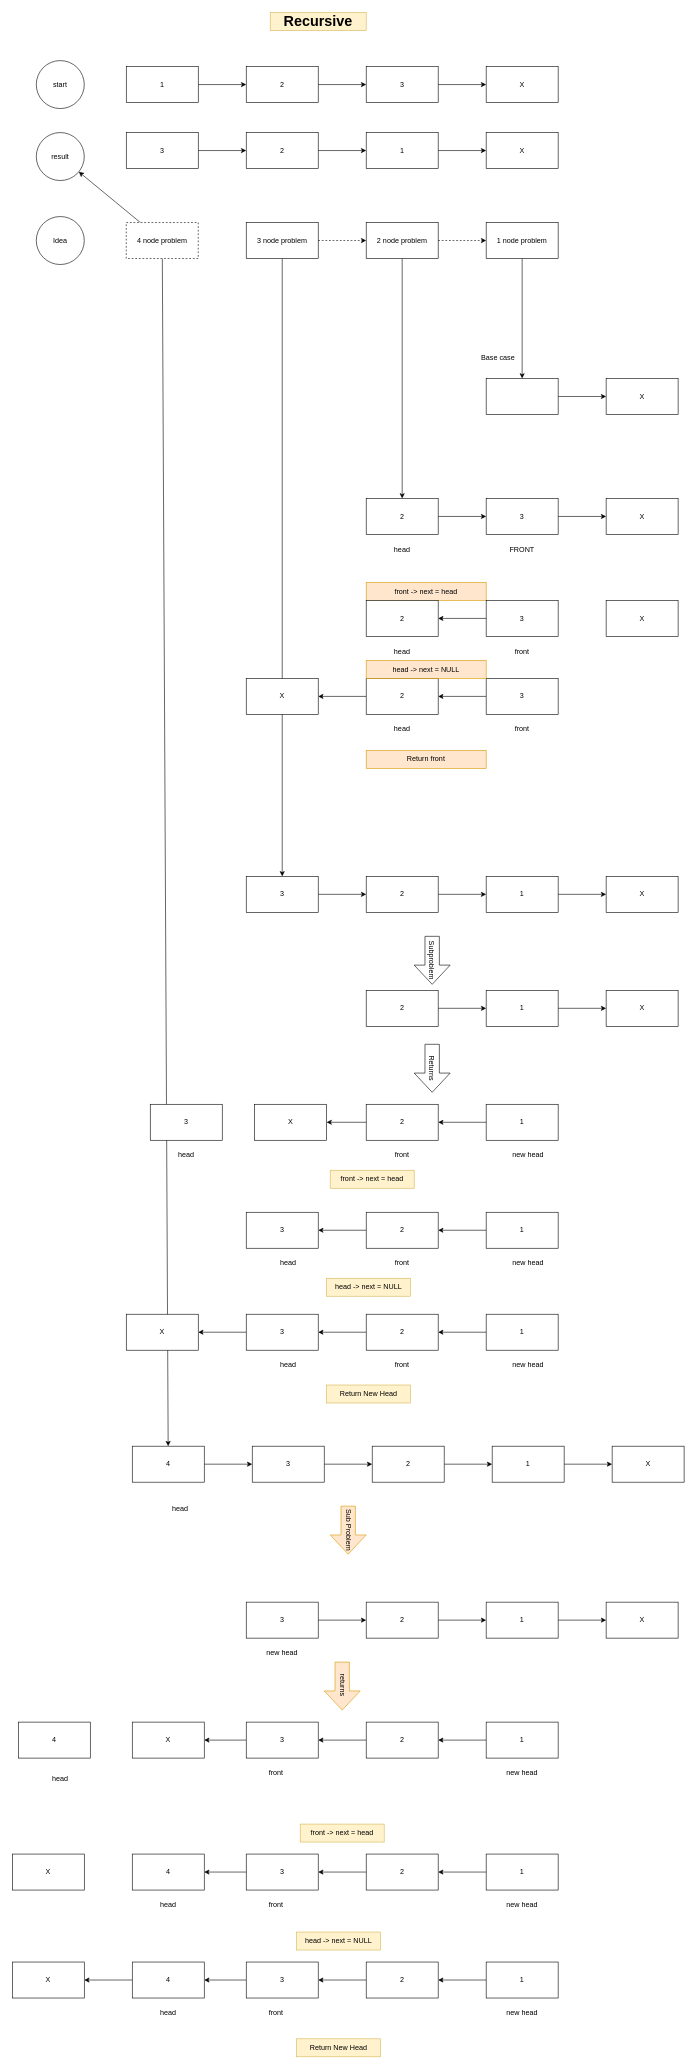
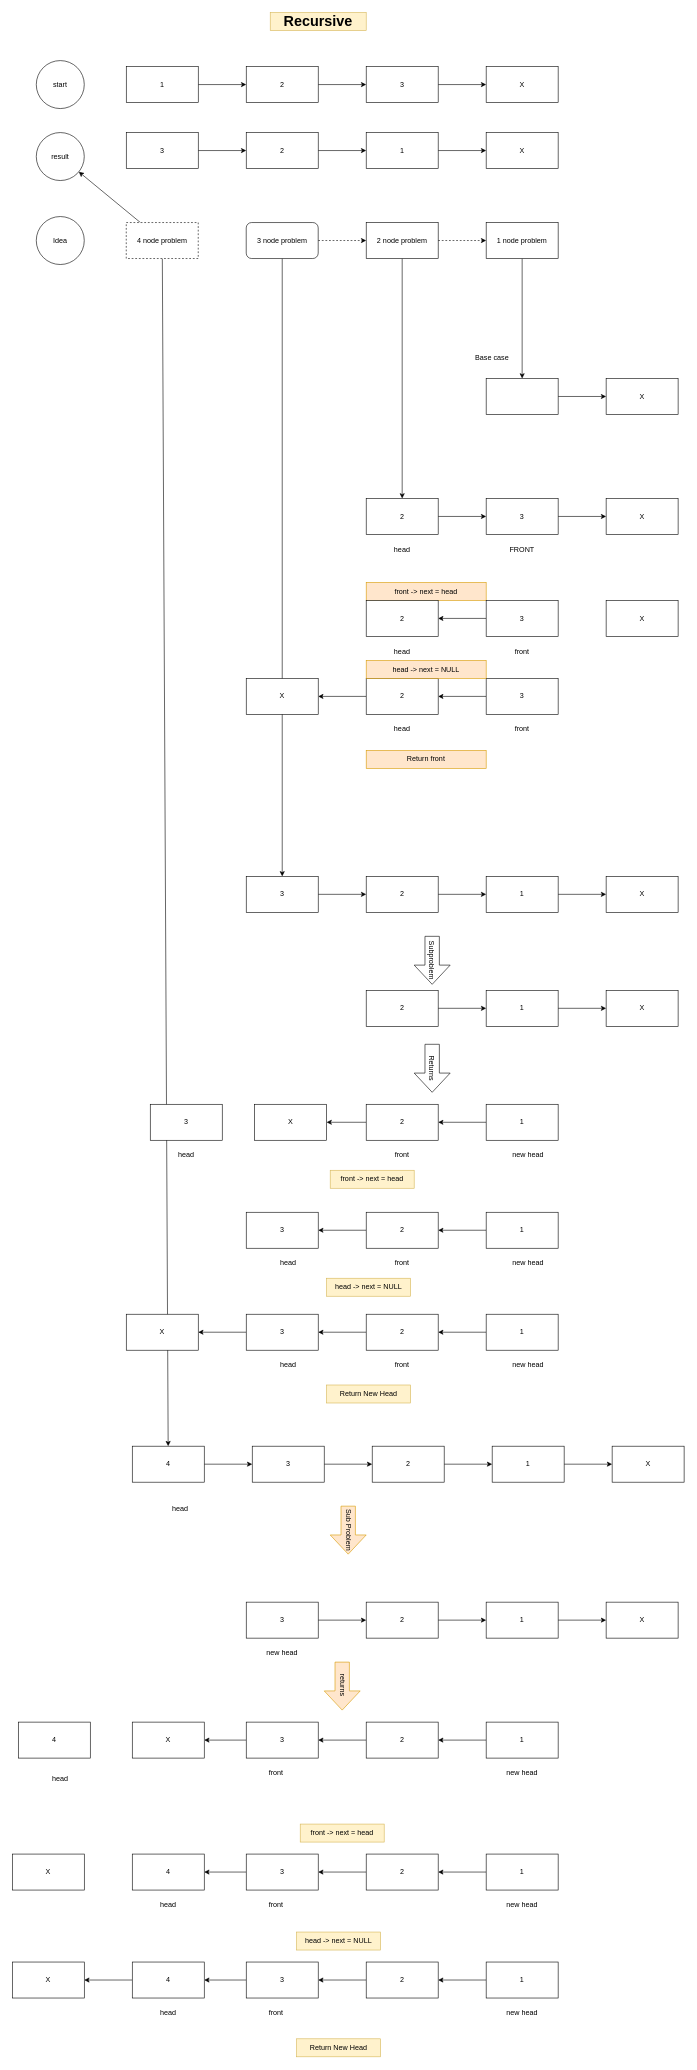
node "3 node problem": shape rectangle -> rounded rectangle
node "Base case": moved (498, 357) -> (492, 357)
